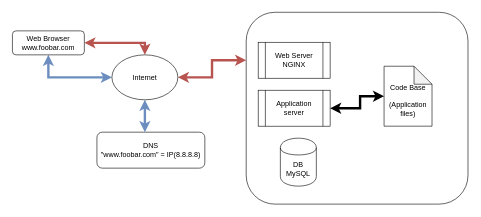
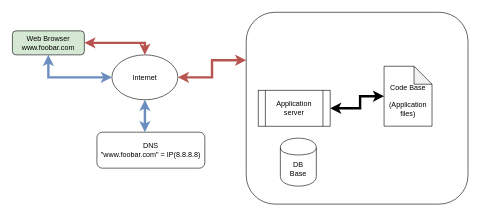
node "Web Browser www.foobar.com": fillcolor #ffffff -> #d5e8d4
node "Web Server NGINX": removed
node "DB MySQL": label "DB MySQL" -> "DB Base"
